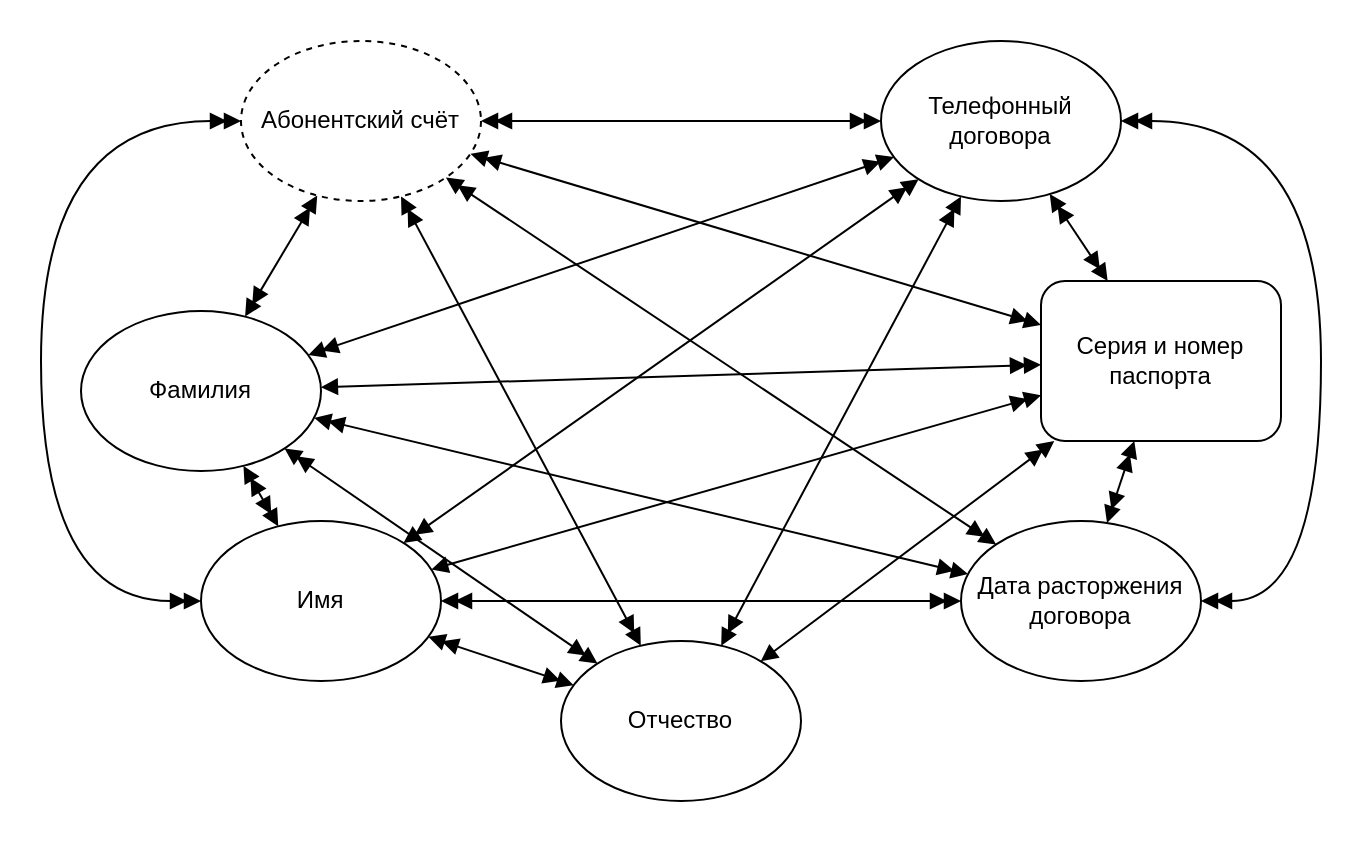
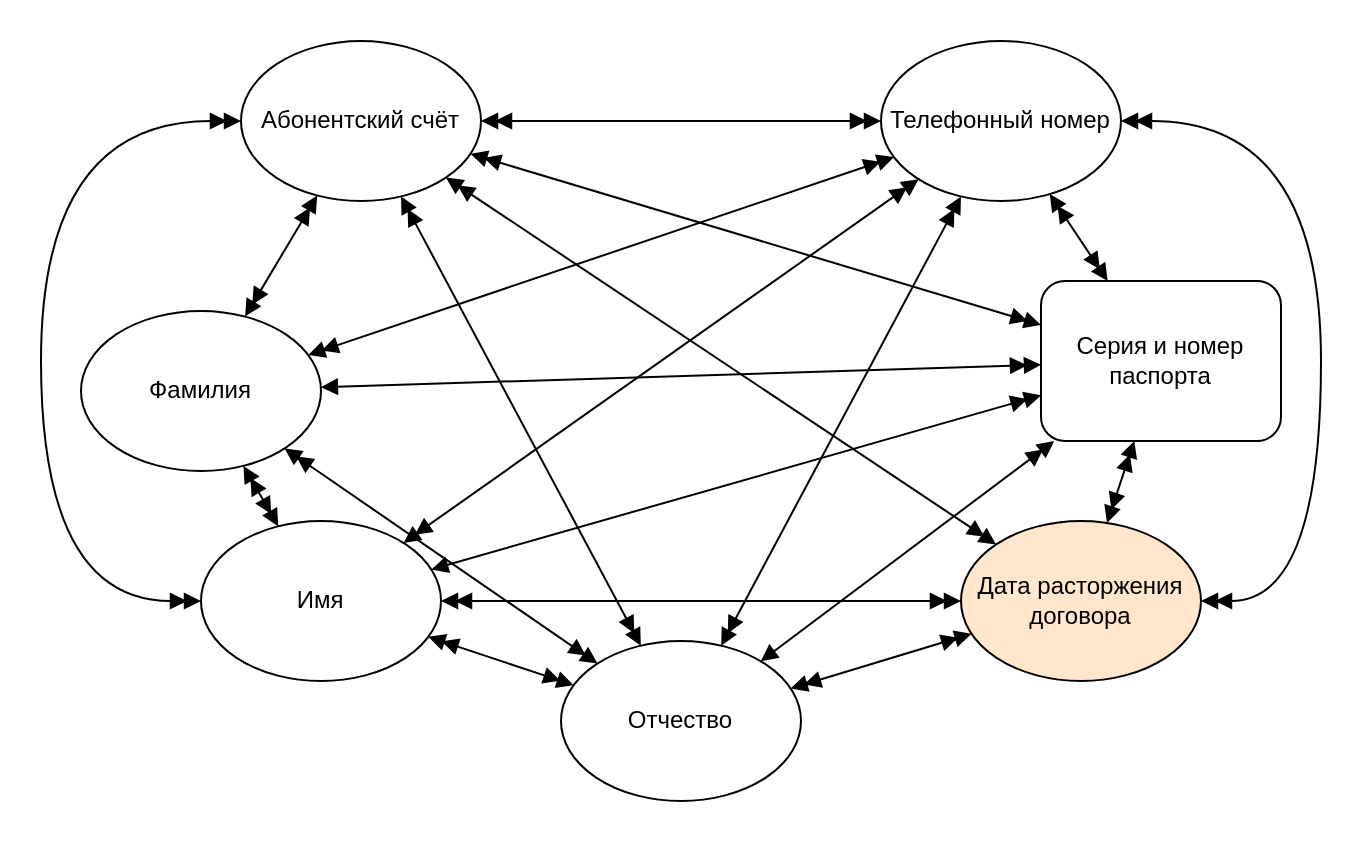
node "Абонентский счёт": style dashed -> solid
node "Телефонный договора": label "Телефонный договора" -> "Телефонный номер"
edge "Фамилия" -- "Дата расторжения договора": removed
node "Дата расторжения договора": fillcolor #ffffff -> #ffe6cc
edge "Дата расторжения договора" -- "Отчество": added
